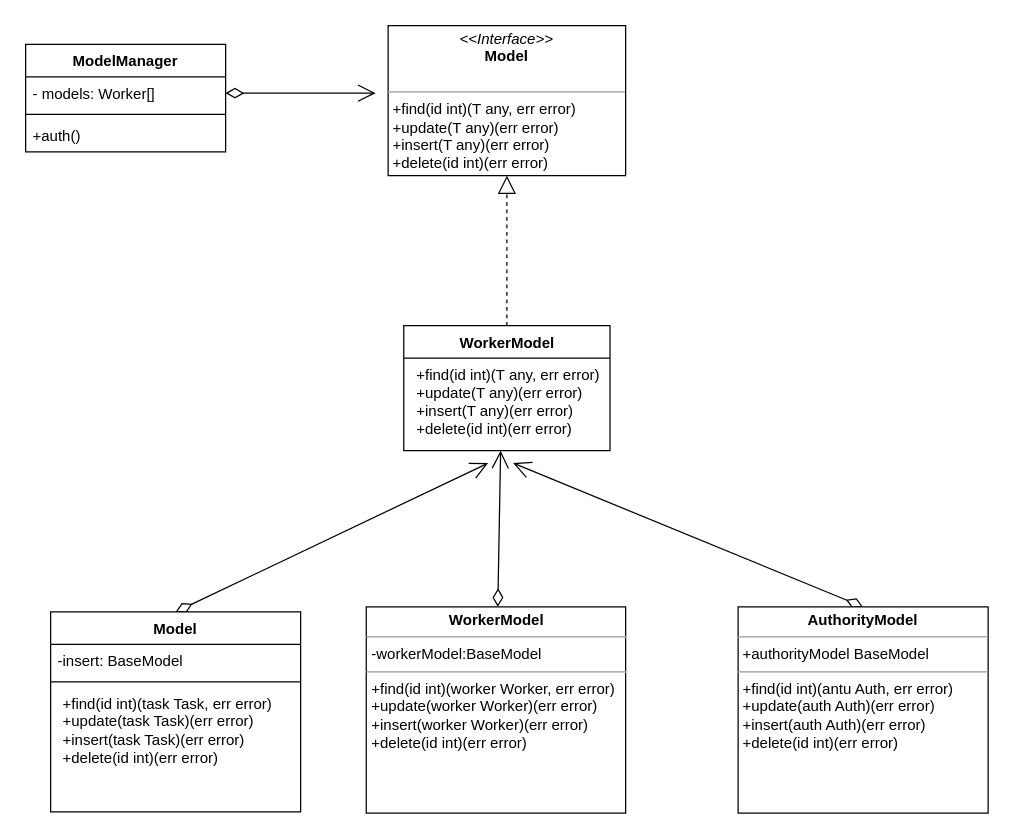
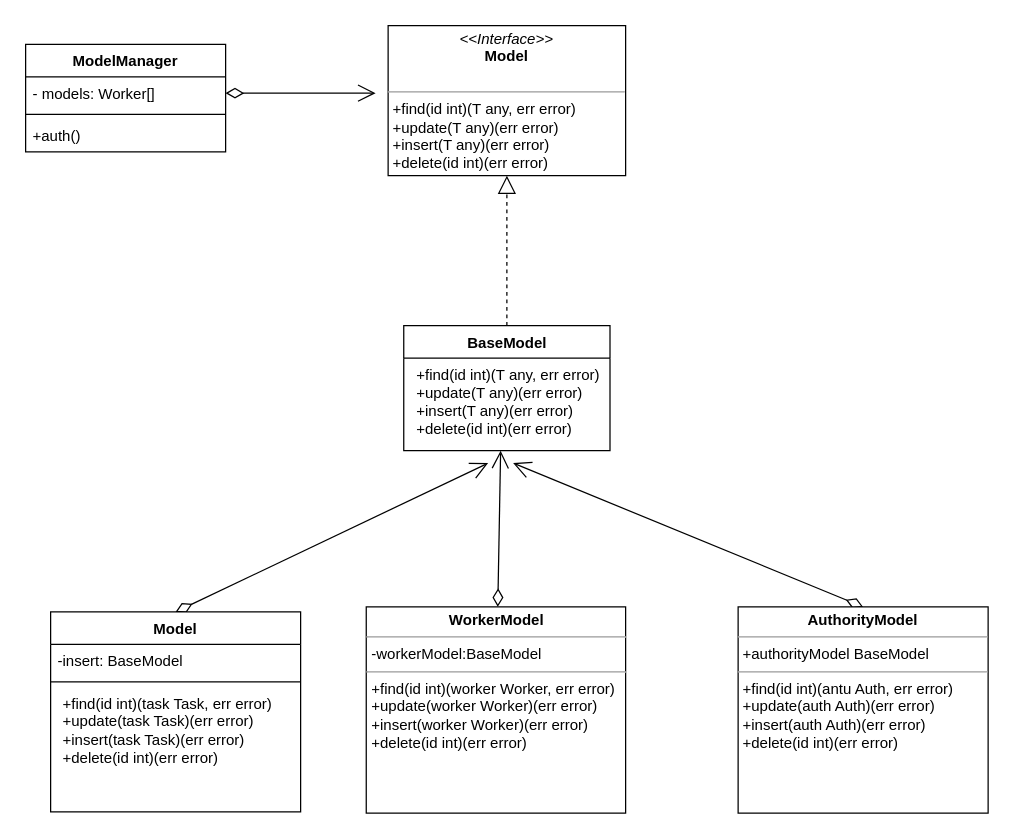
node "WorkerModel": label "WorkerModel" -> "BaseModel"
